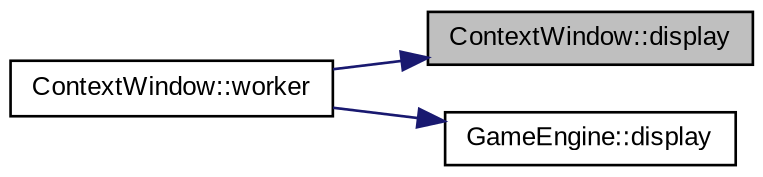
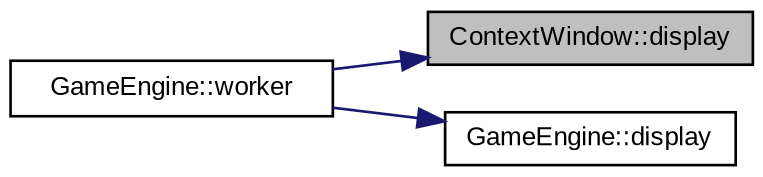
node "ContextWindow::worker": label "ContextWindow::worker" -> "GameEngine::worker"
